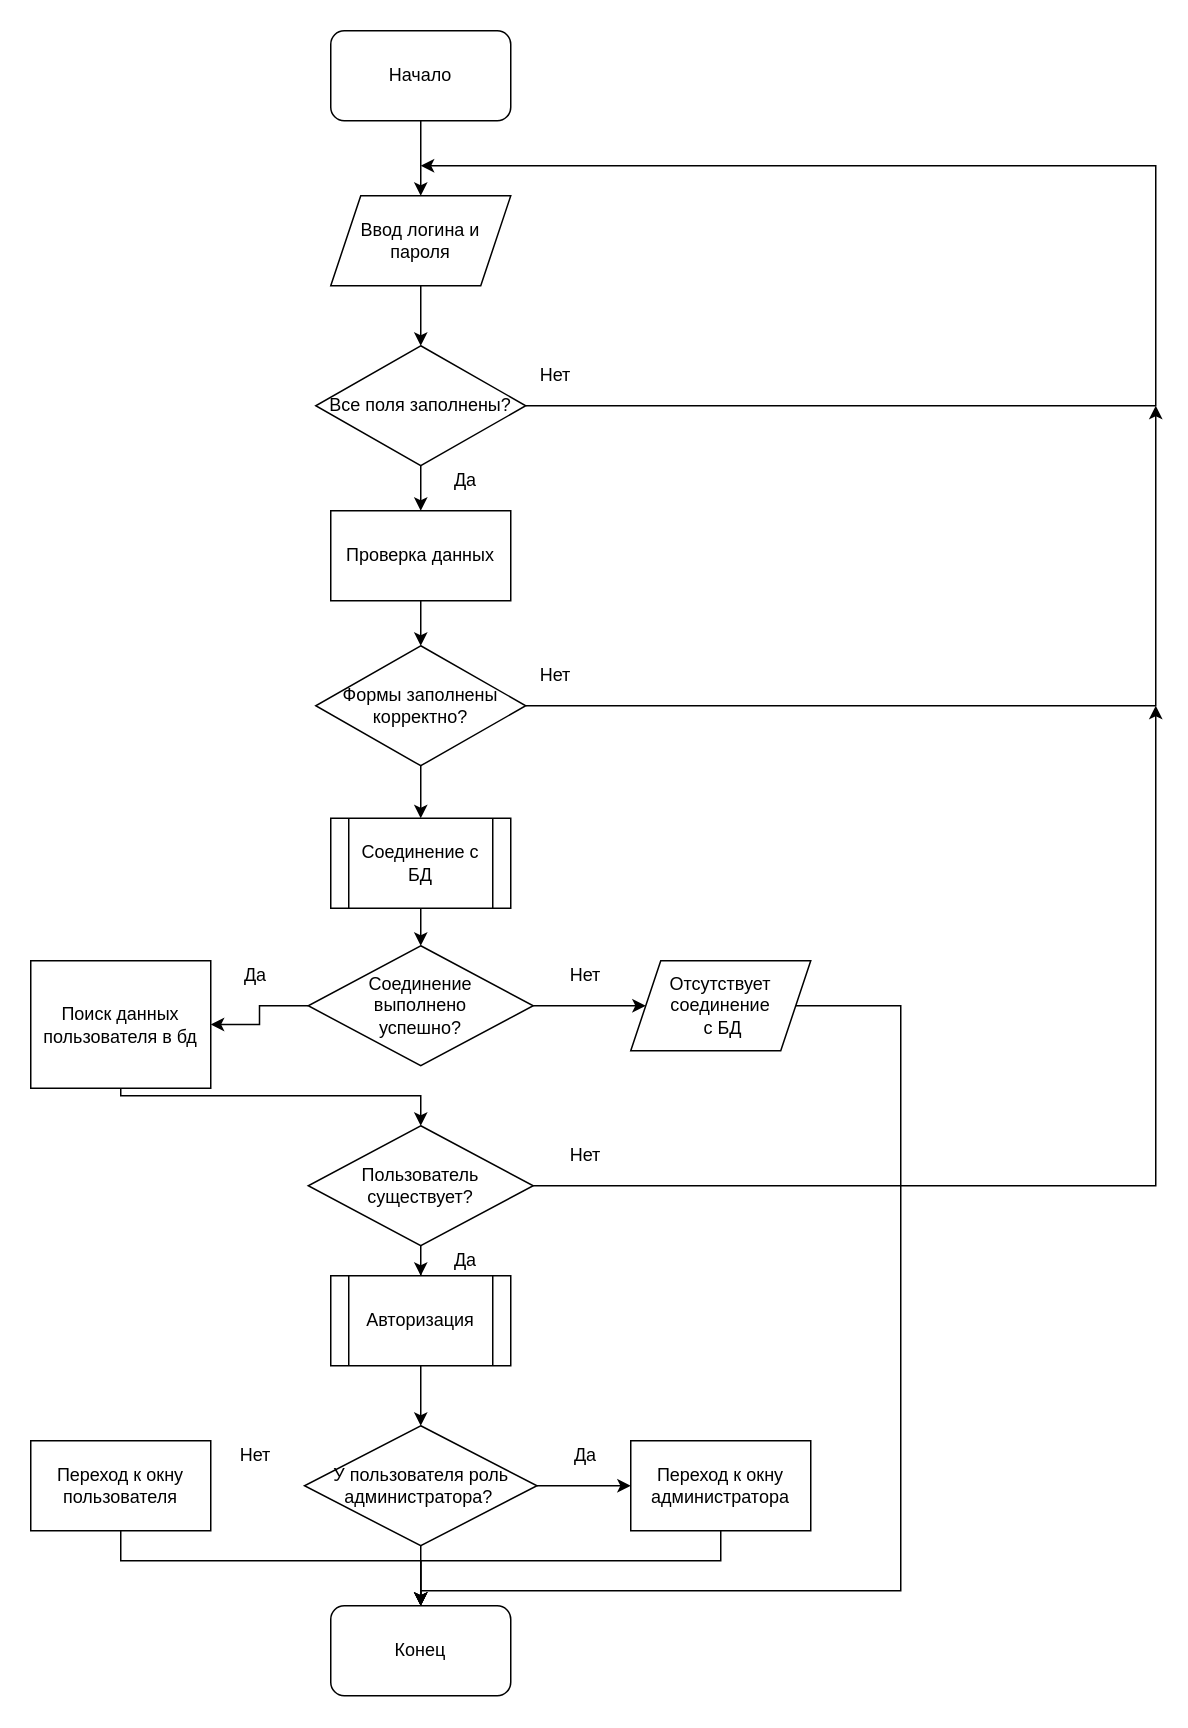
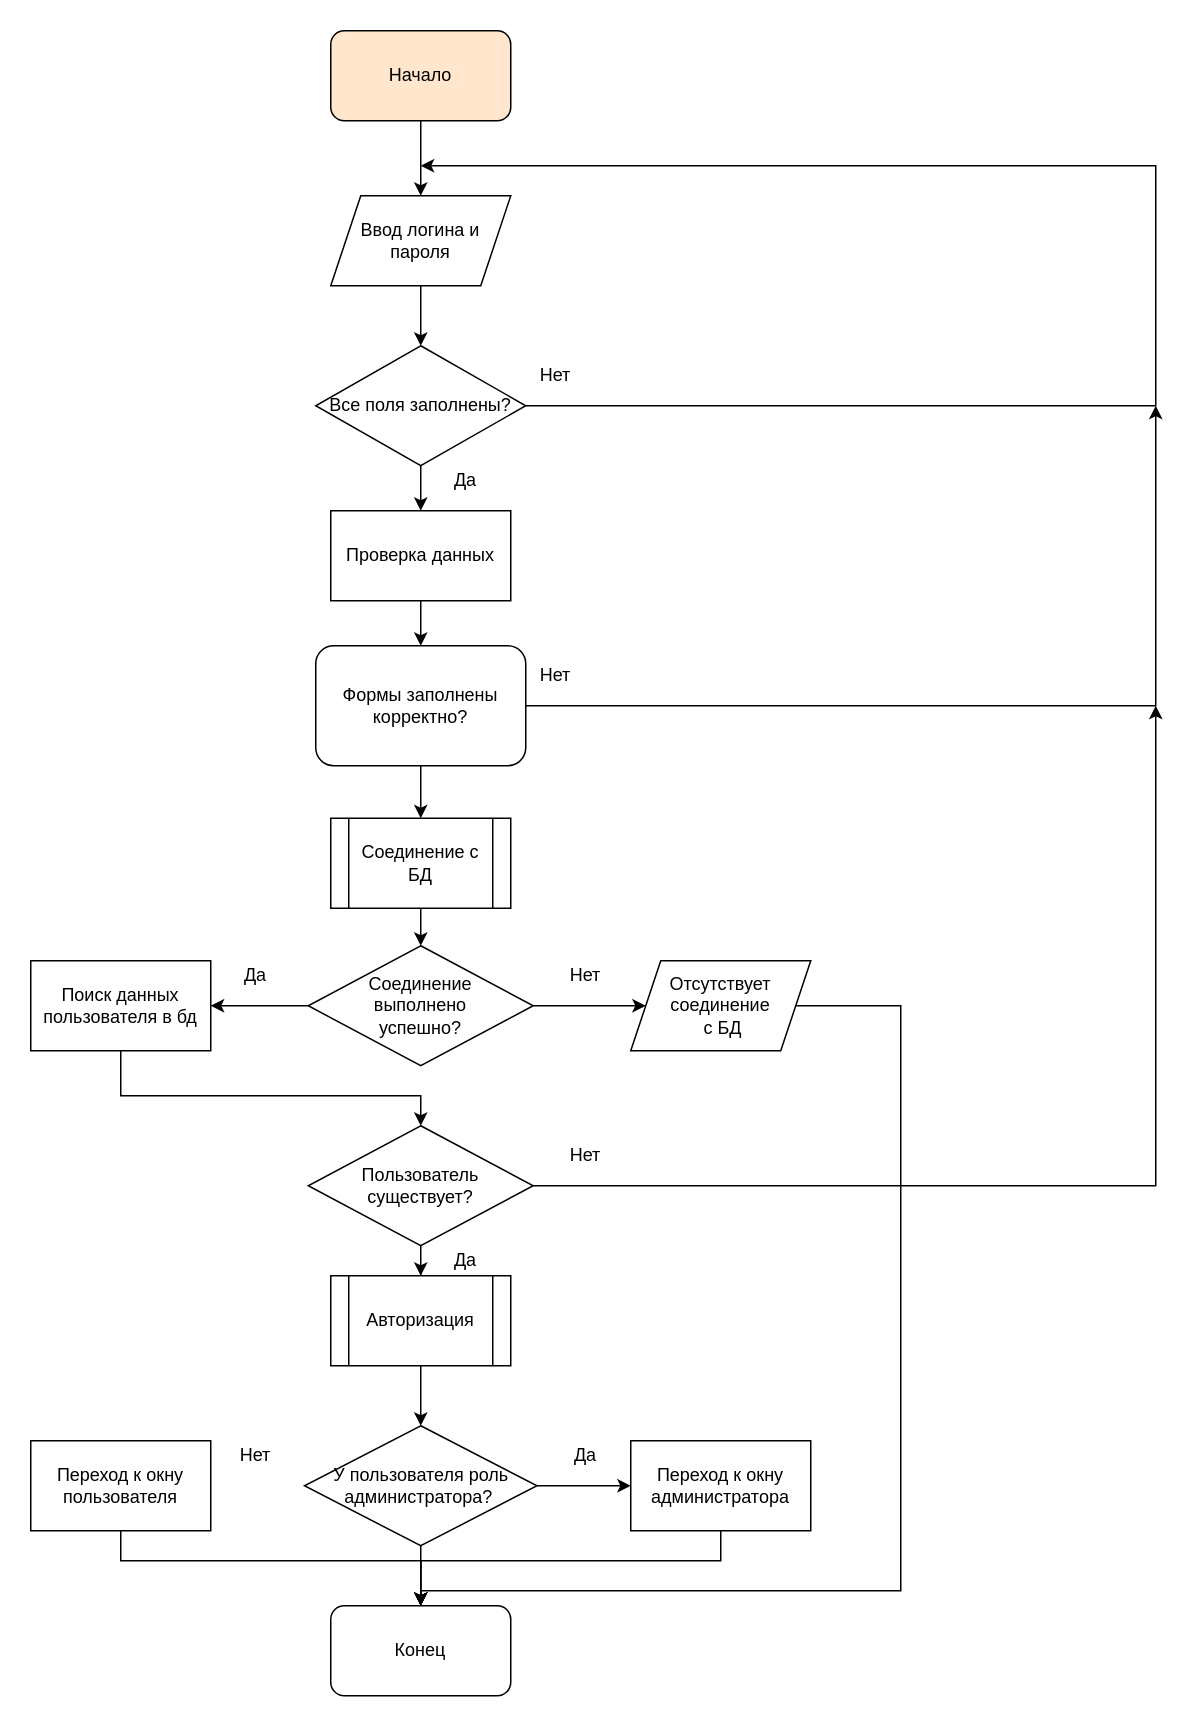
node "Начало": fillcolor #ffffff -> #ffe6cc
node "Формы заполнены корректно?": shape diamond -> rounded rectangle
node "Поиск данных пользователя в бд": size 180x128 -> 180x90
